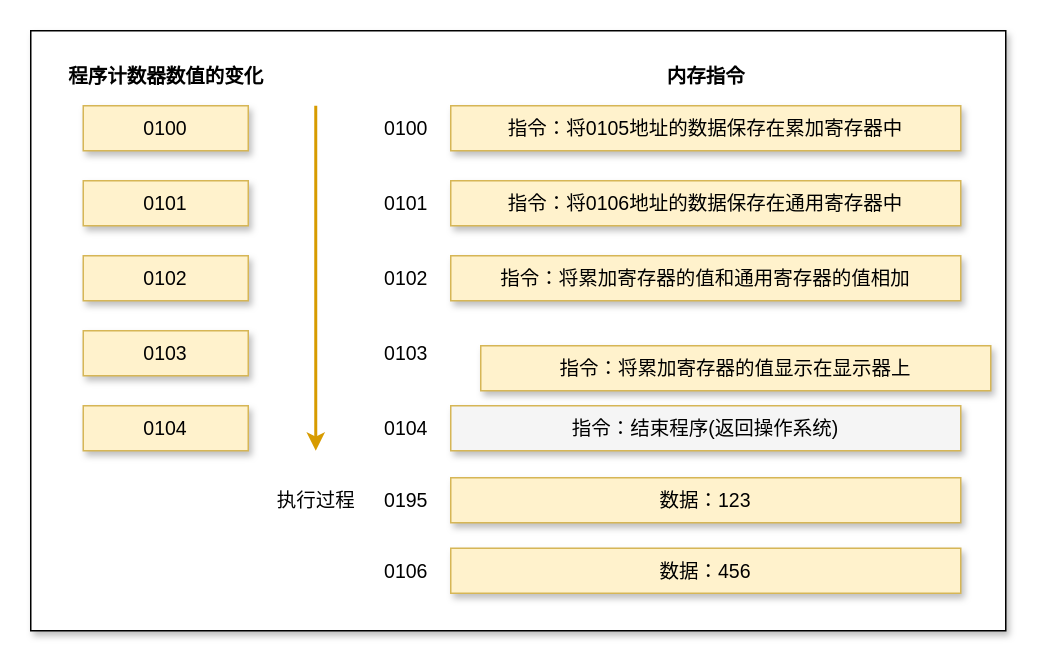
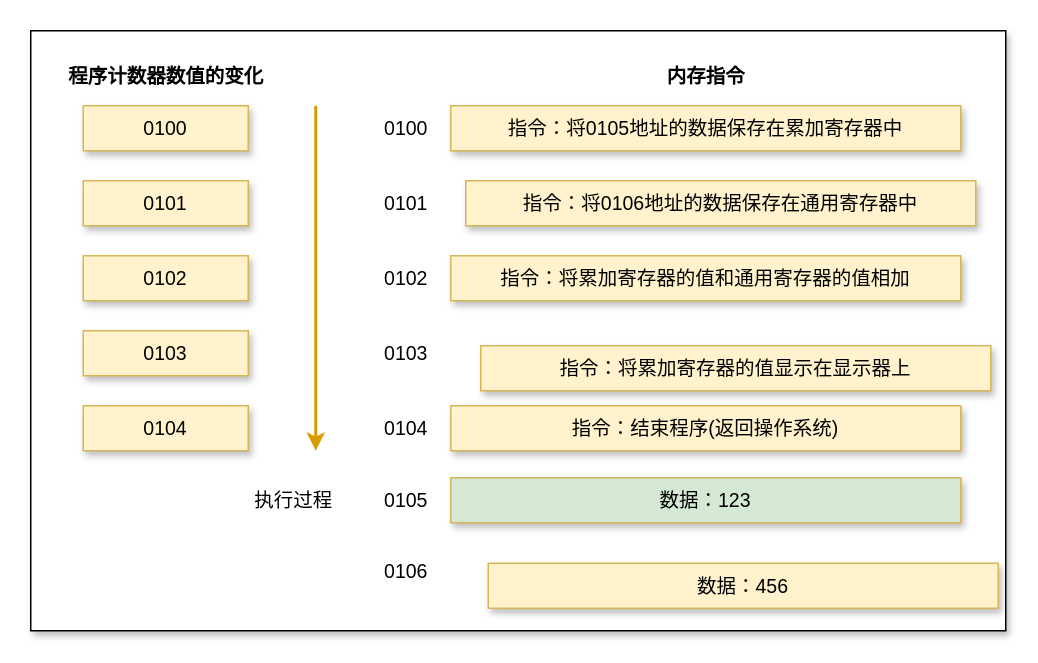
node "指令：将0106地址的数据保存在通用寄存器中": moved (706, 203) -> (721, 203)
node "指令：结束程序(返回操作系统)": fillcolor #f5f5f5 -> #fff2cc
node "执行过程": moved (316, 500) -> (293, 500)
node "0195": label "0195" -> "0105"
node "数据：123": fillcolor #fff2cc -> #d5e8d4
node "数据：456": moved (706, 571) -> (743, 586)
